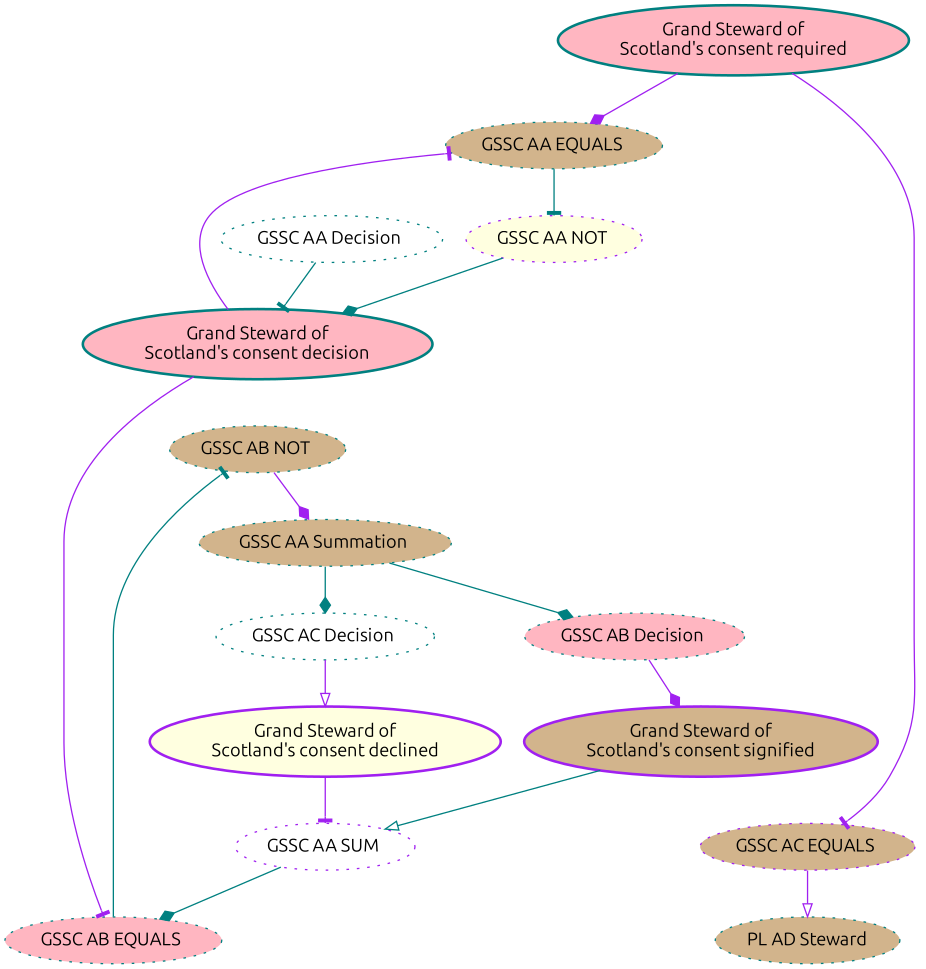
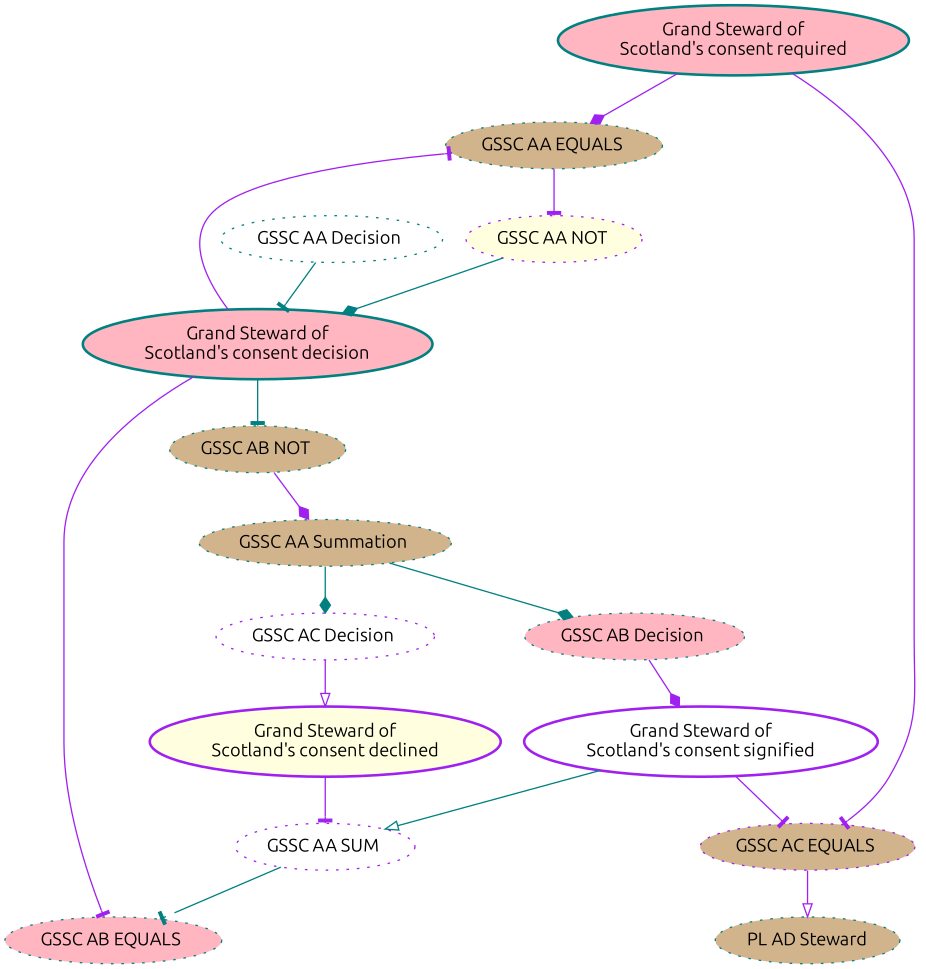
edge "GSSC AA EQUALS" -> "GSSC AA NOT": color teal -> purple
node "GSSC AC Decision": color teal -> purple
edge "GSSC AB EQUALS" -> "GSSC AB NOT": now "Grand Steward of Scotland's consent decision" -> "GSSC AB NOT"
node "Grand Steward of Scotland's consent signified": fillcolor tan -> white
edge "Grand Steward of Scotland's consent signified" -> "GSSC AC EQUALS": added
edge "GSSC AA SUM" -> "GSSC AB EQUALS": arrowhead diamond -> tee
